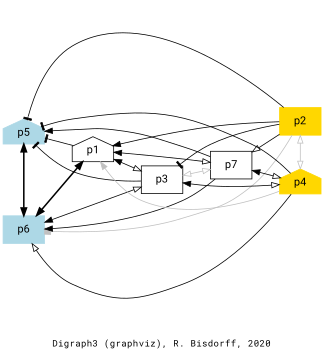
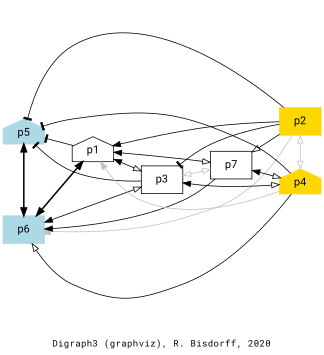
edge "p7" -> "p5": removed
